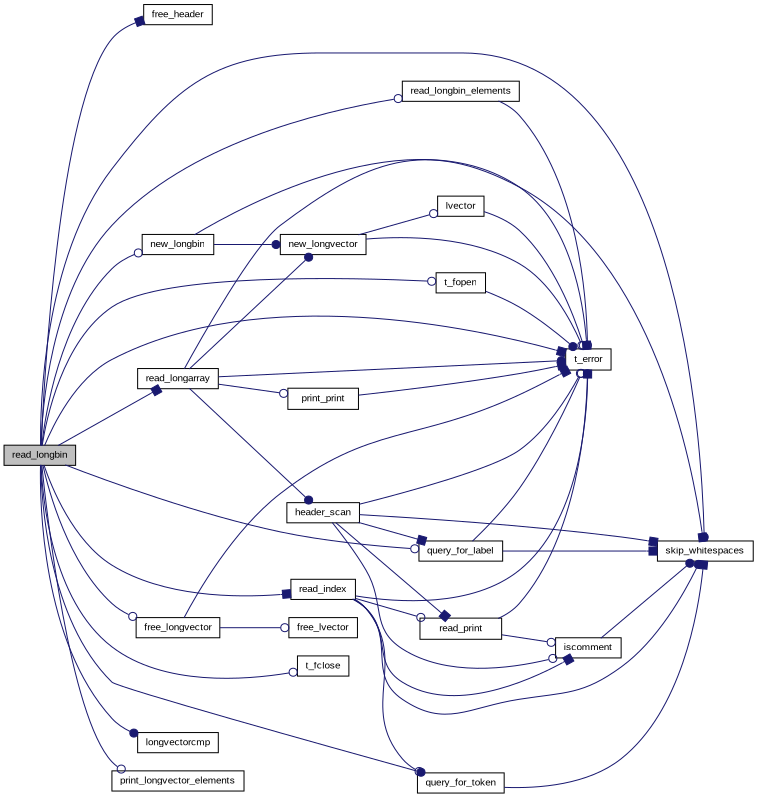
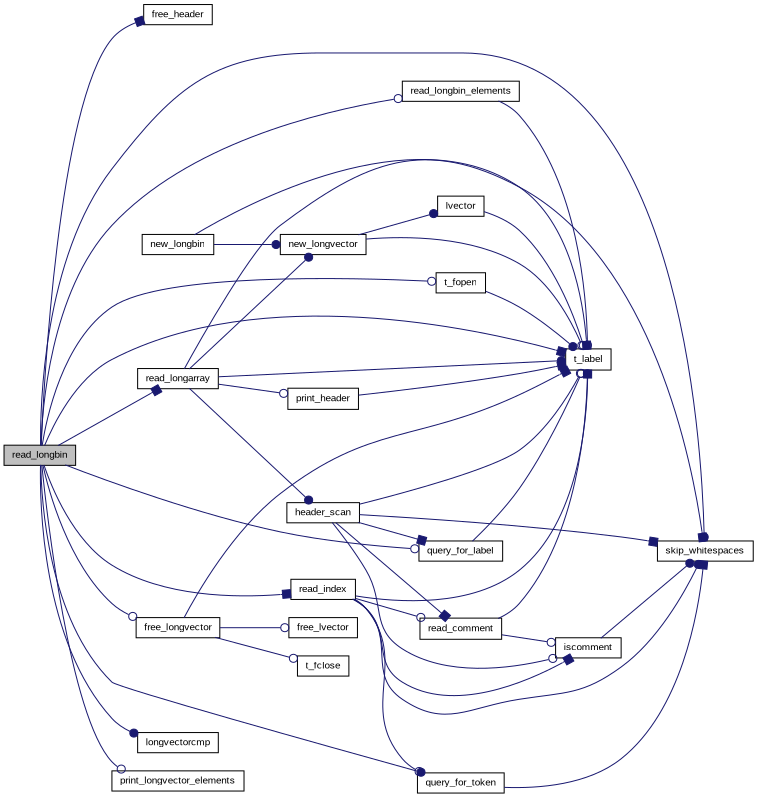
edge "new_longvector" -> "lvector": arrowhead odot -> dot
edge "read_longbin" -> "new_longbin": removed
node "t_error": label "t_error" -> "t_label"
node "print_print": label "print_print" -> "print_header"
edge "query_for_label" -> "skip_whitespaces": removed
node "read_print": label "read_print" -> "read_comment"
edge "read_longbin" -> "t_fclose": now "free_longvector" -> "t_fclose"
